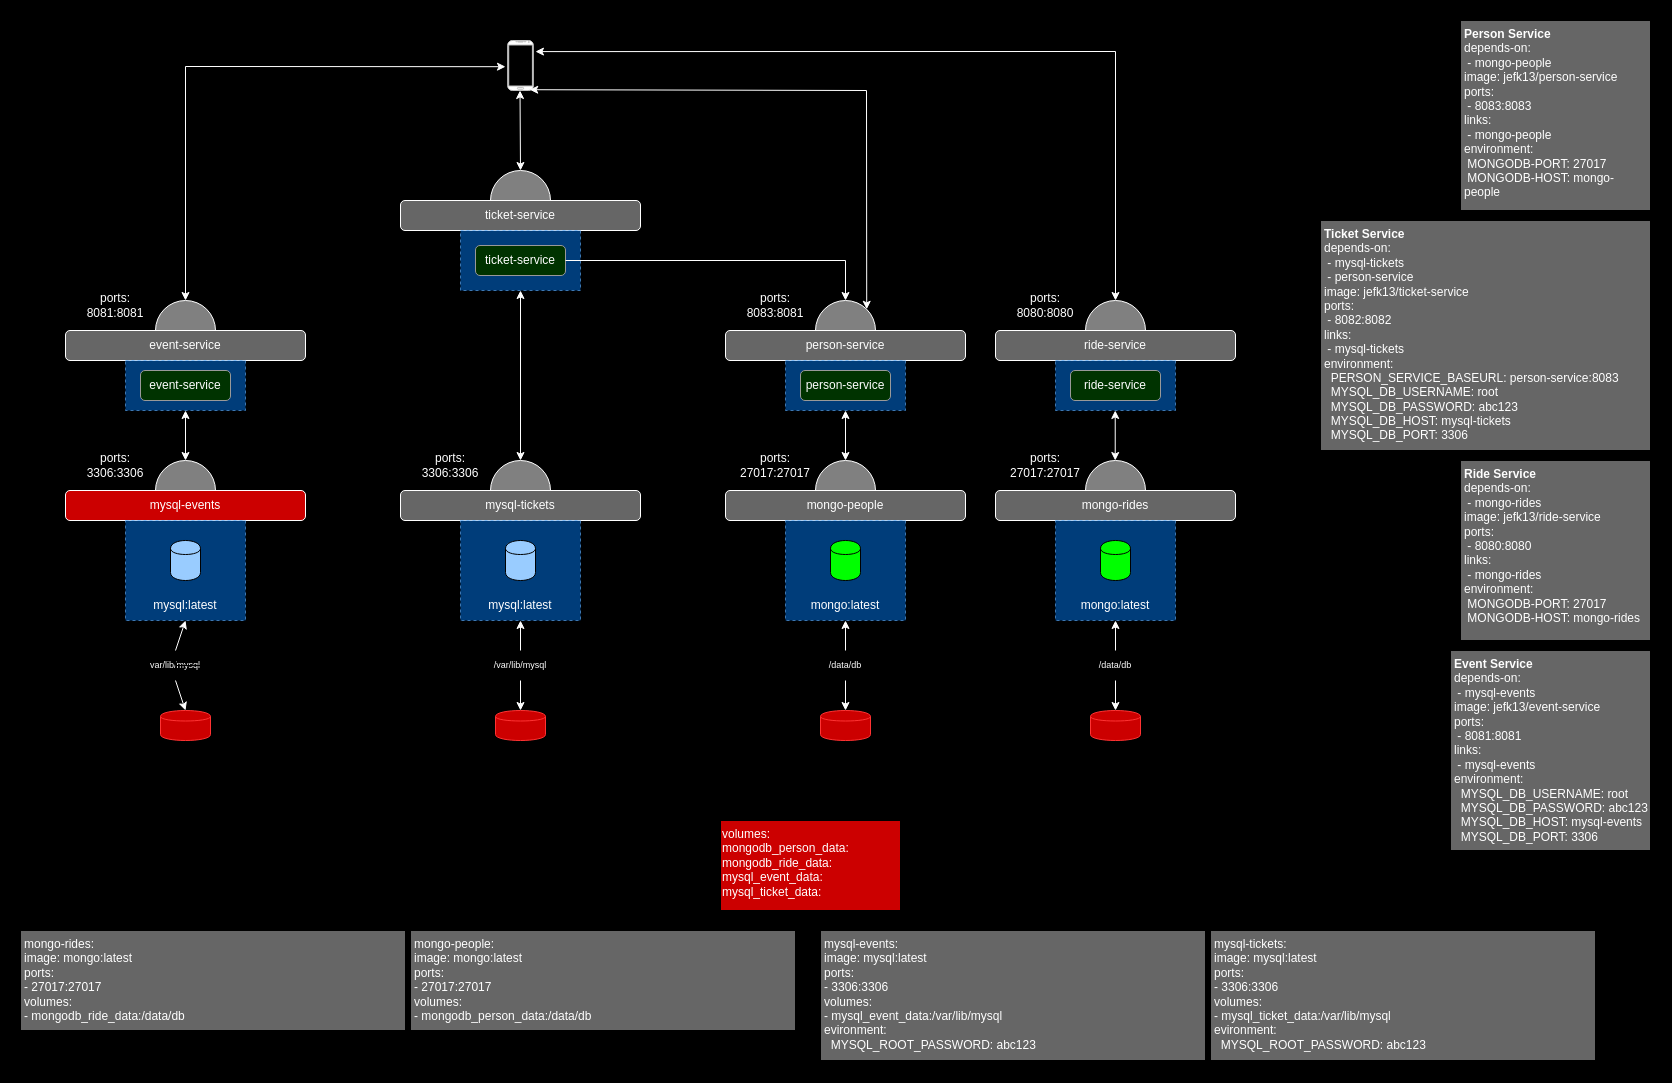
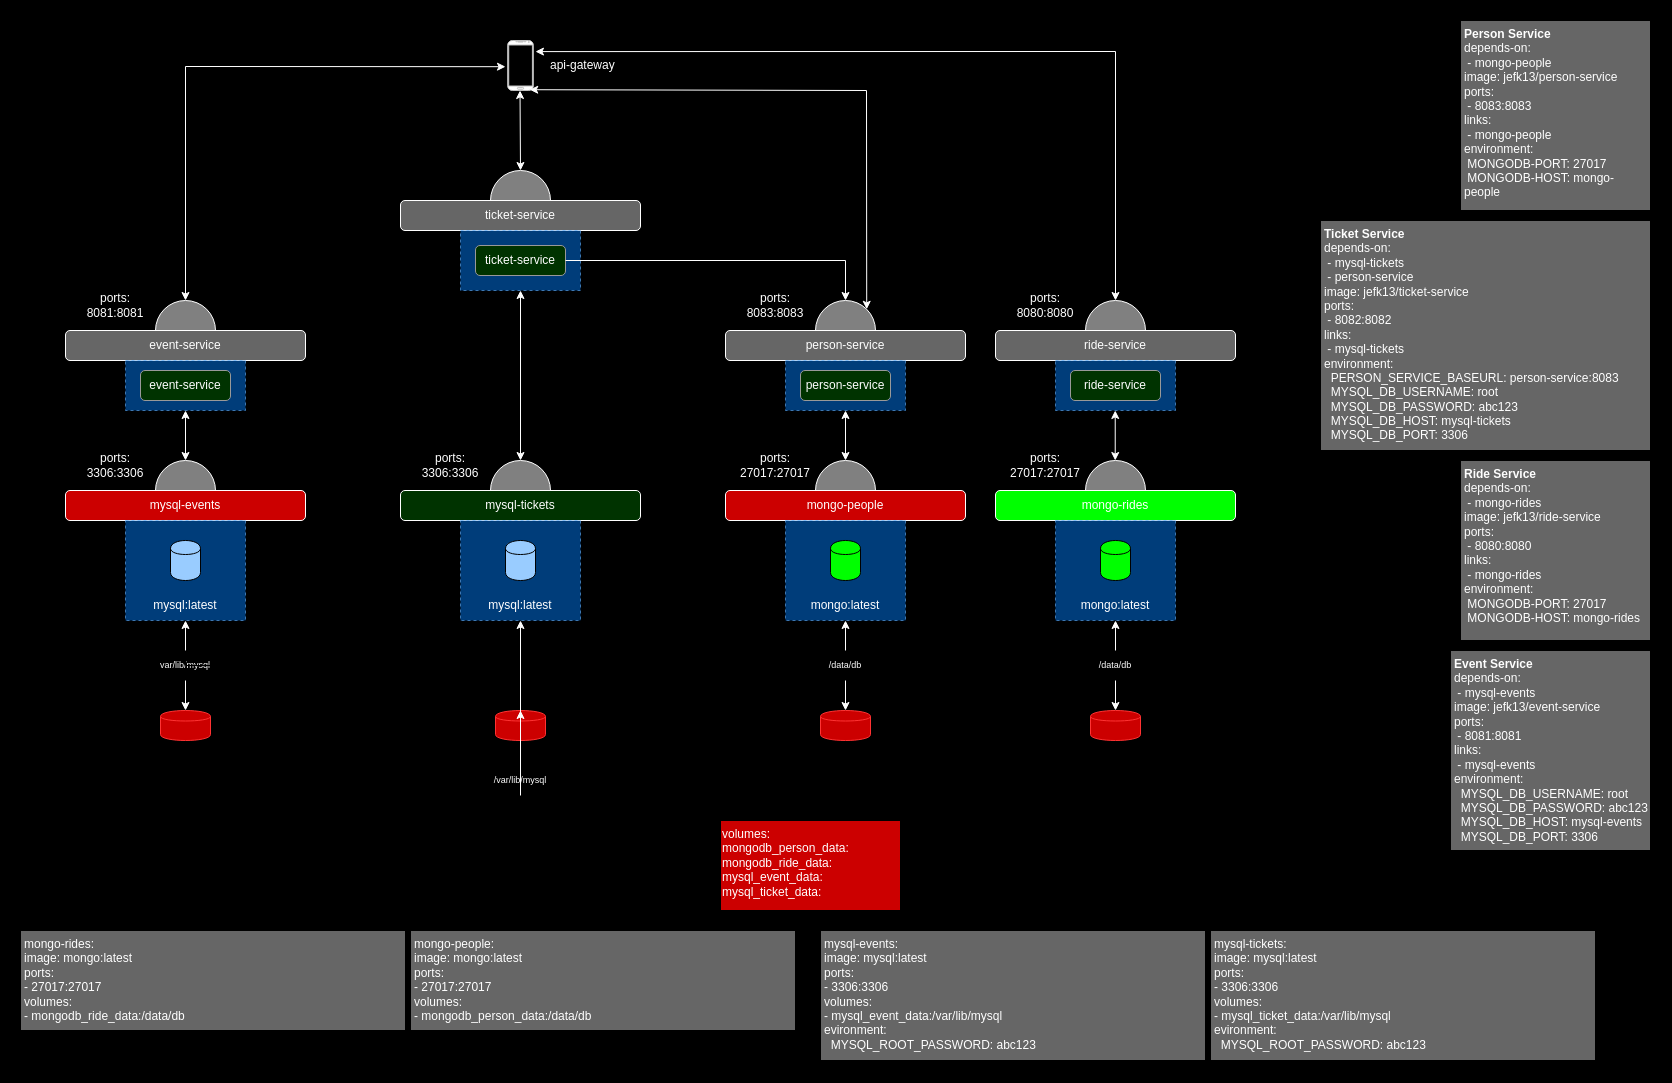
node "api-gateway": added
node "ports: 8083:8081": label "ports: 8083:8081" -> "ports: 8083:8083"
node "mysql-tickets": fillcolor #666666 -> #003300
node "mongo-people": fillcolor #666666 -> #cc0000
node "mongo-rides": fillcolor #666666 -> #00ff00
node "var/lib/mysql": moved (176, 666) -> (186, 666)
node "/var/lib/mysql": moved (521, 666) -> (521, 781)
